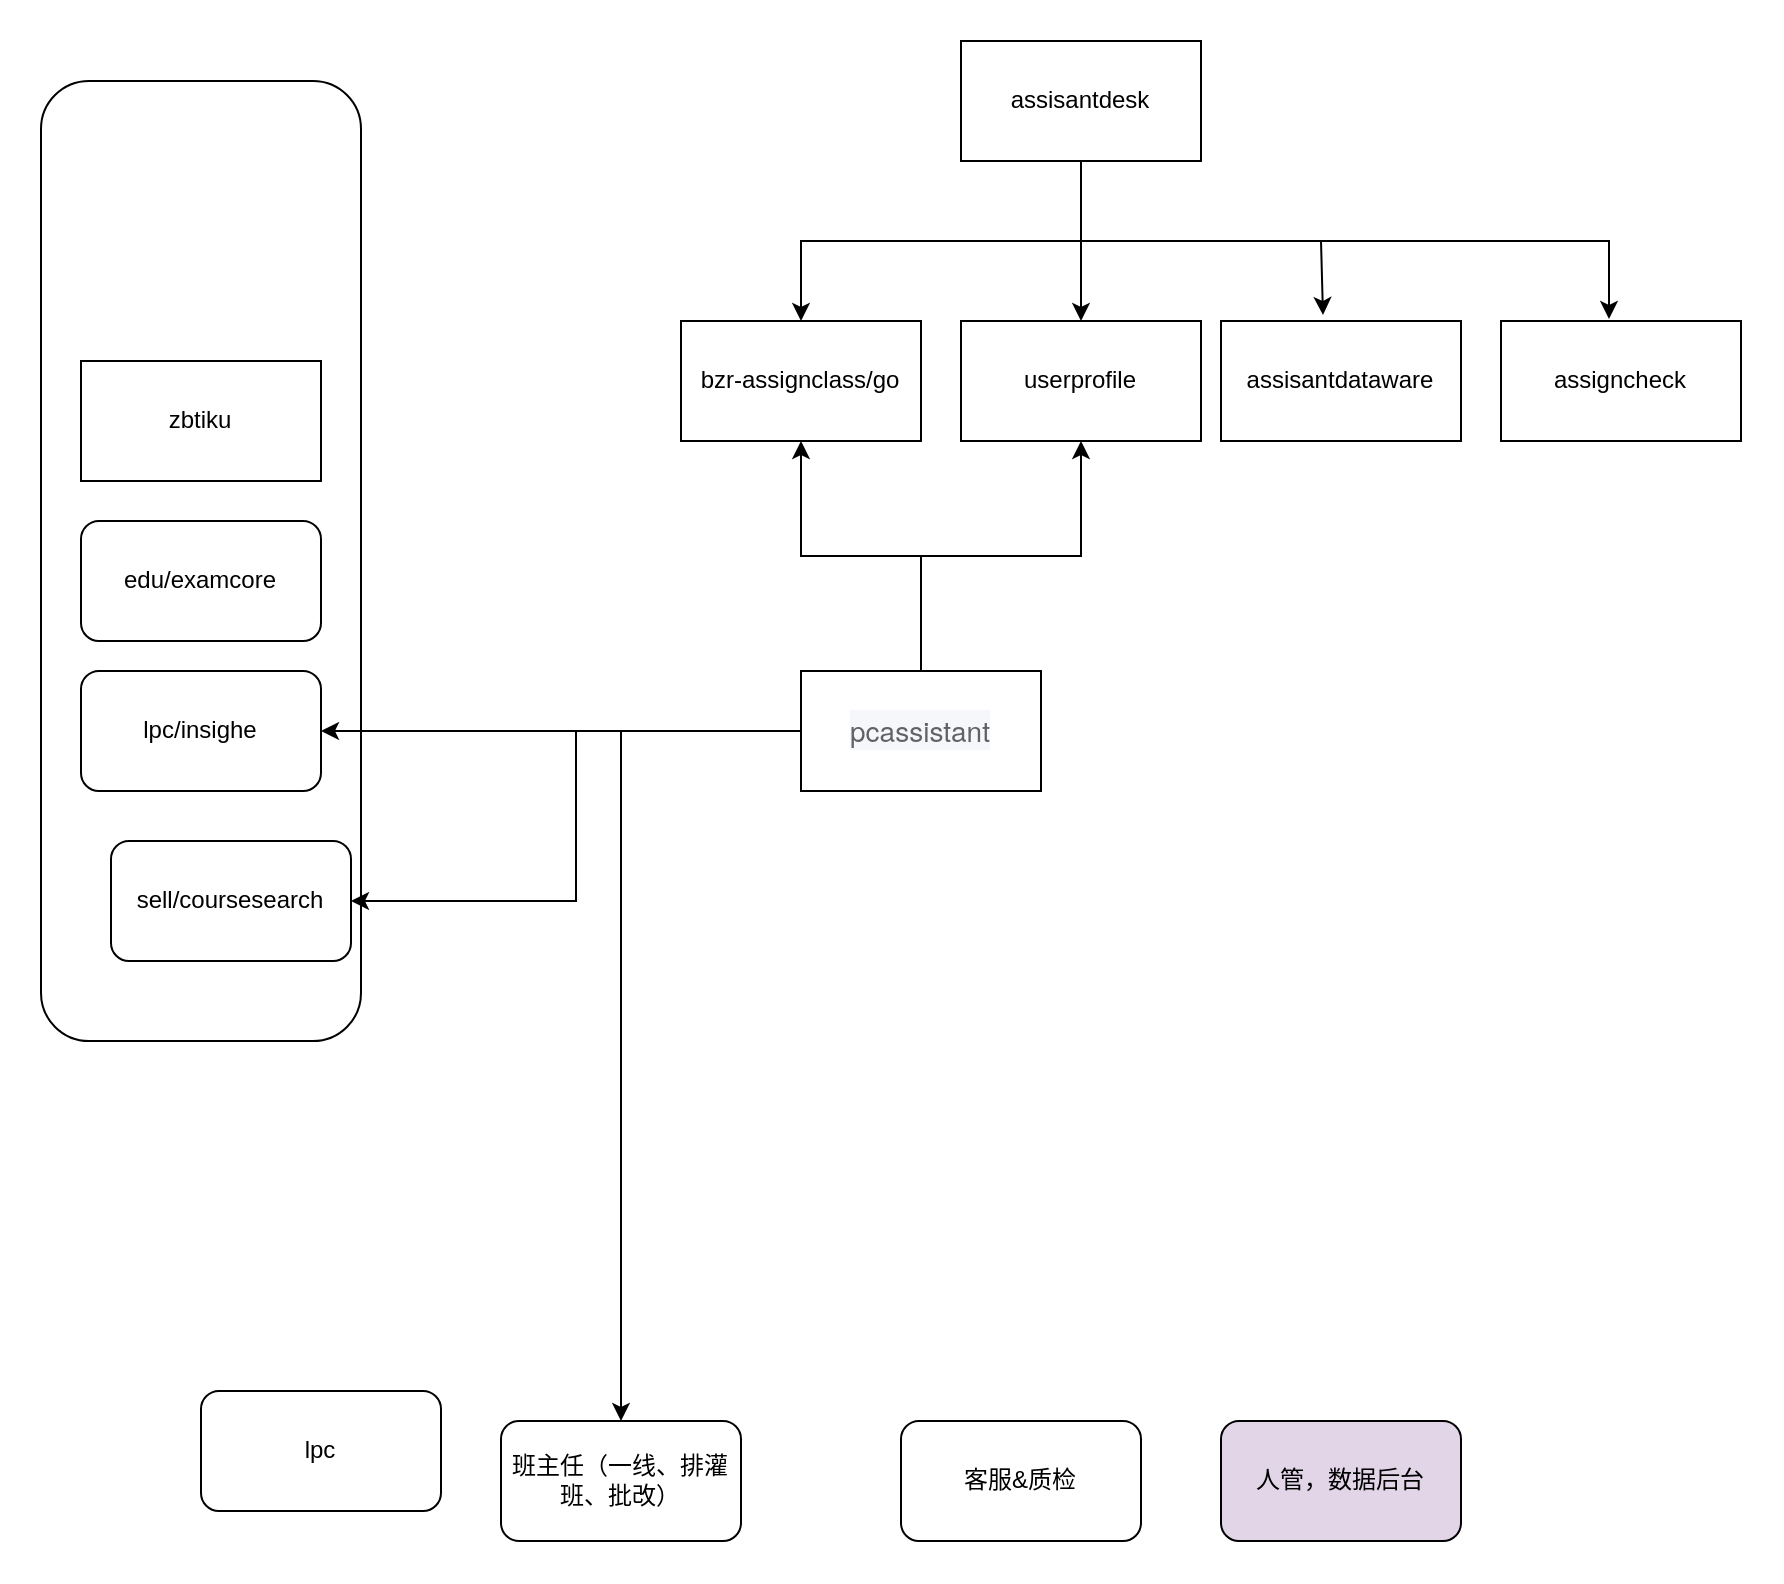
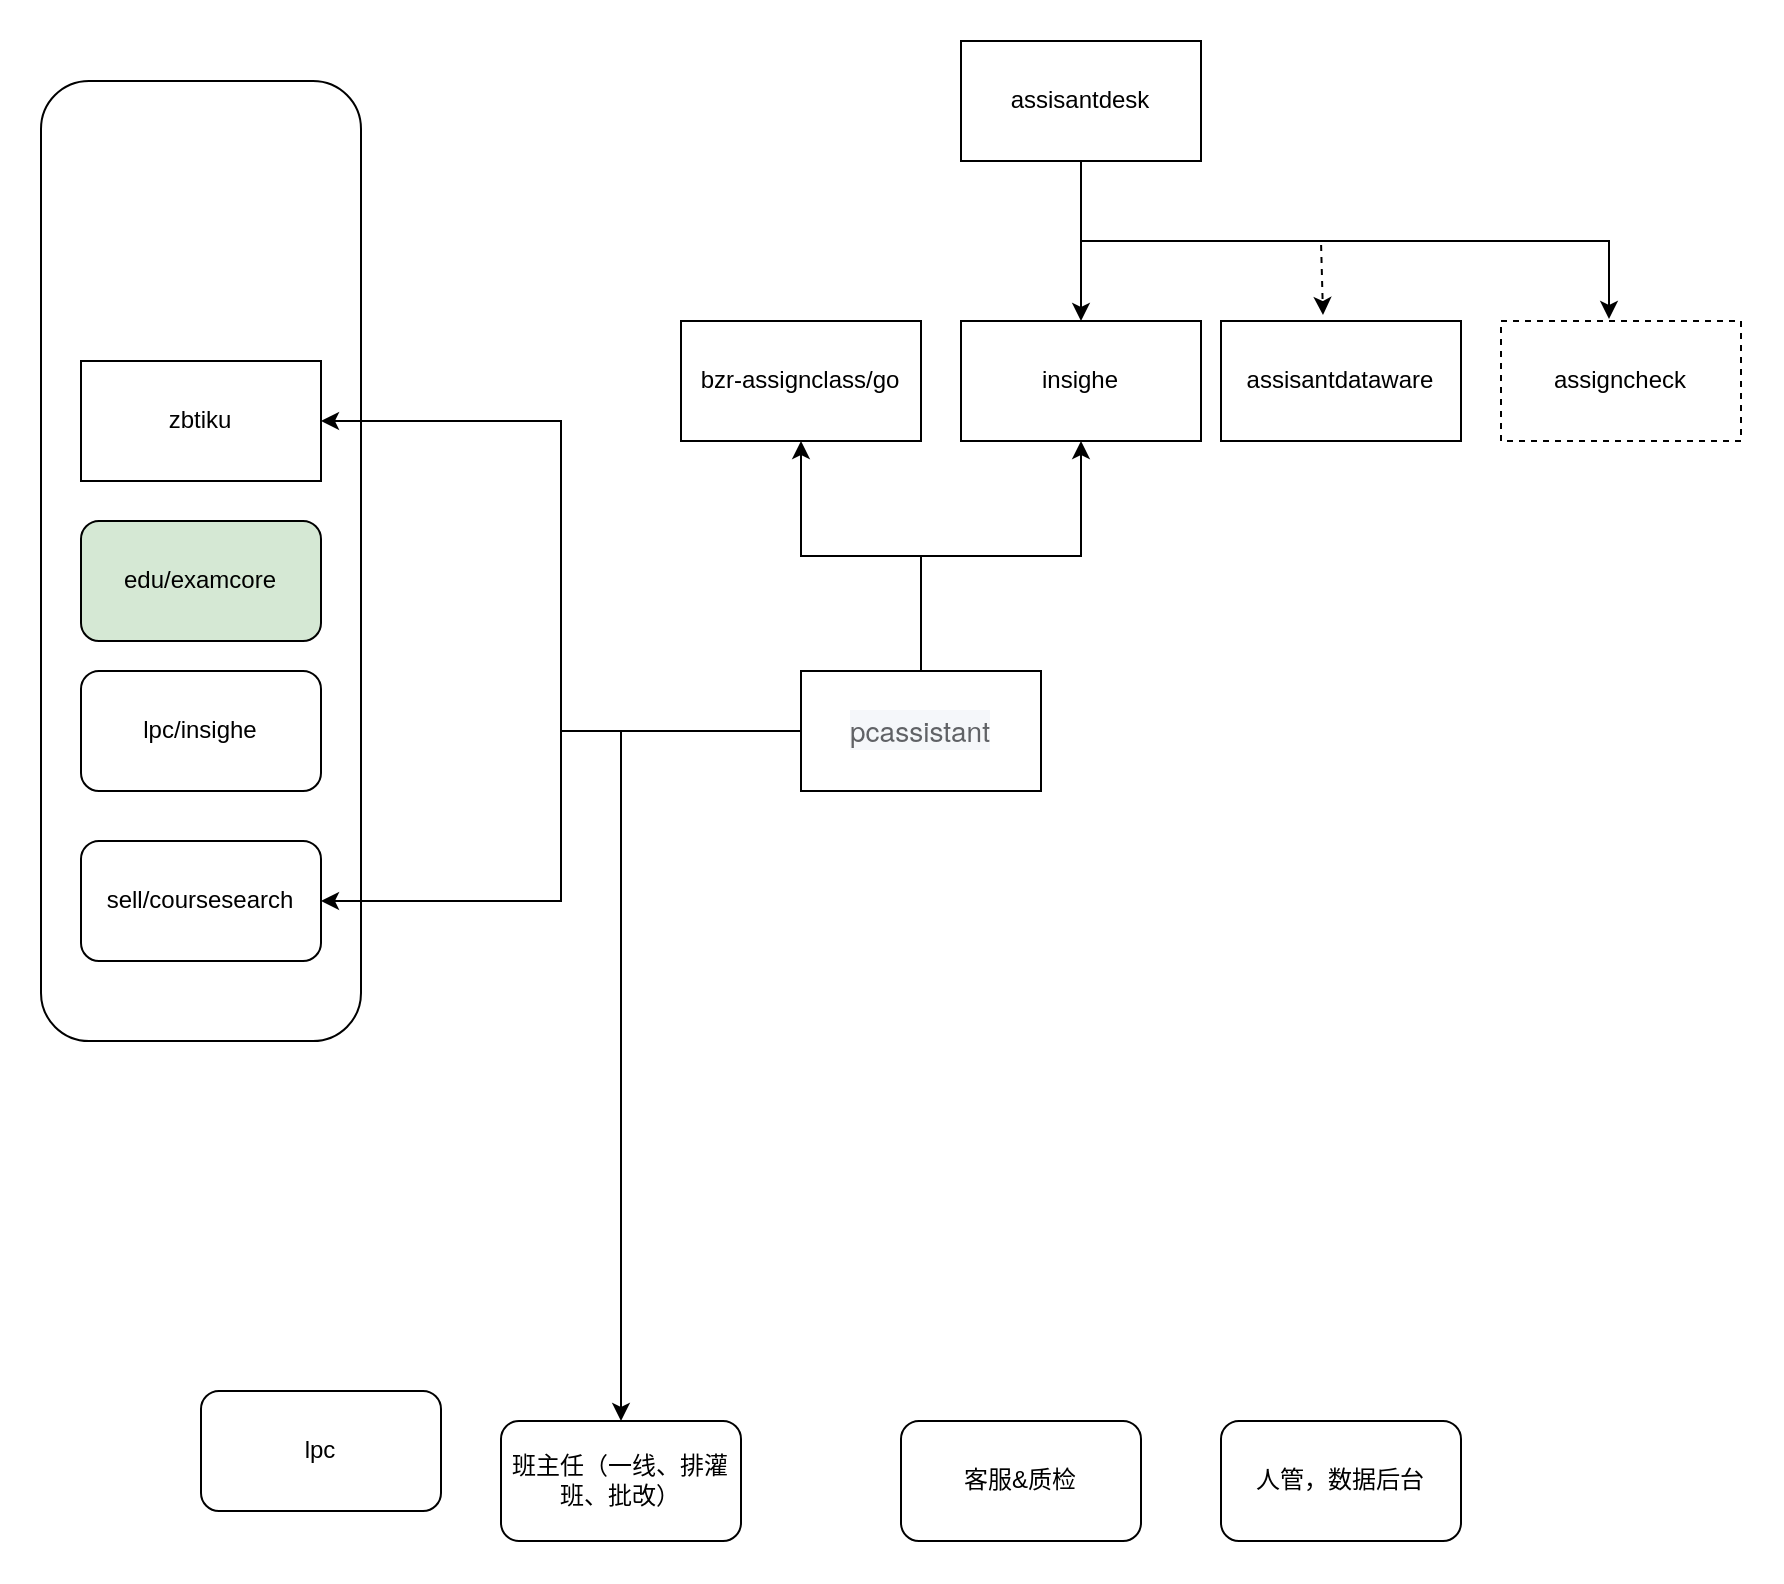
edge "assisantdesk" -> "bzr-assignclass/go": removed
edge "assisantdesk" -> "assisantdataware": style solid -> dashed
node "userprofile": label "userprofile" -> "insighe"
node "assigncheck": style solid -> dashed
edge "pcassistant" -> "zbtiku": added
node "edu/examcore": fillcolor #ffffff -> #d5e8d4
edge "pcassistant" -> "lpc/insighe": removed
node "sell/coursesearch": moved (231, 901) -> (201, 901)
node "人管，数据后台": fillcolor #e1d5e7 -> #ffffff
